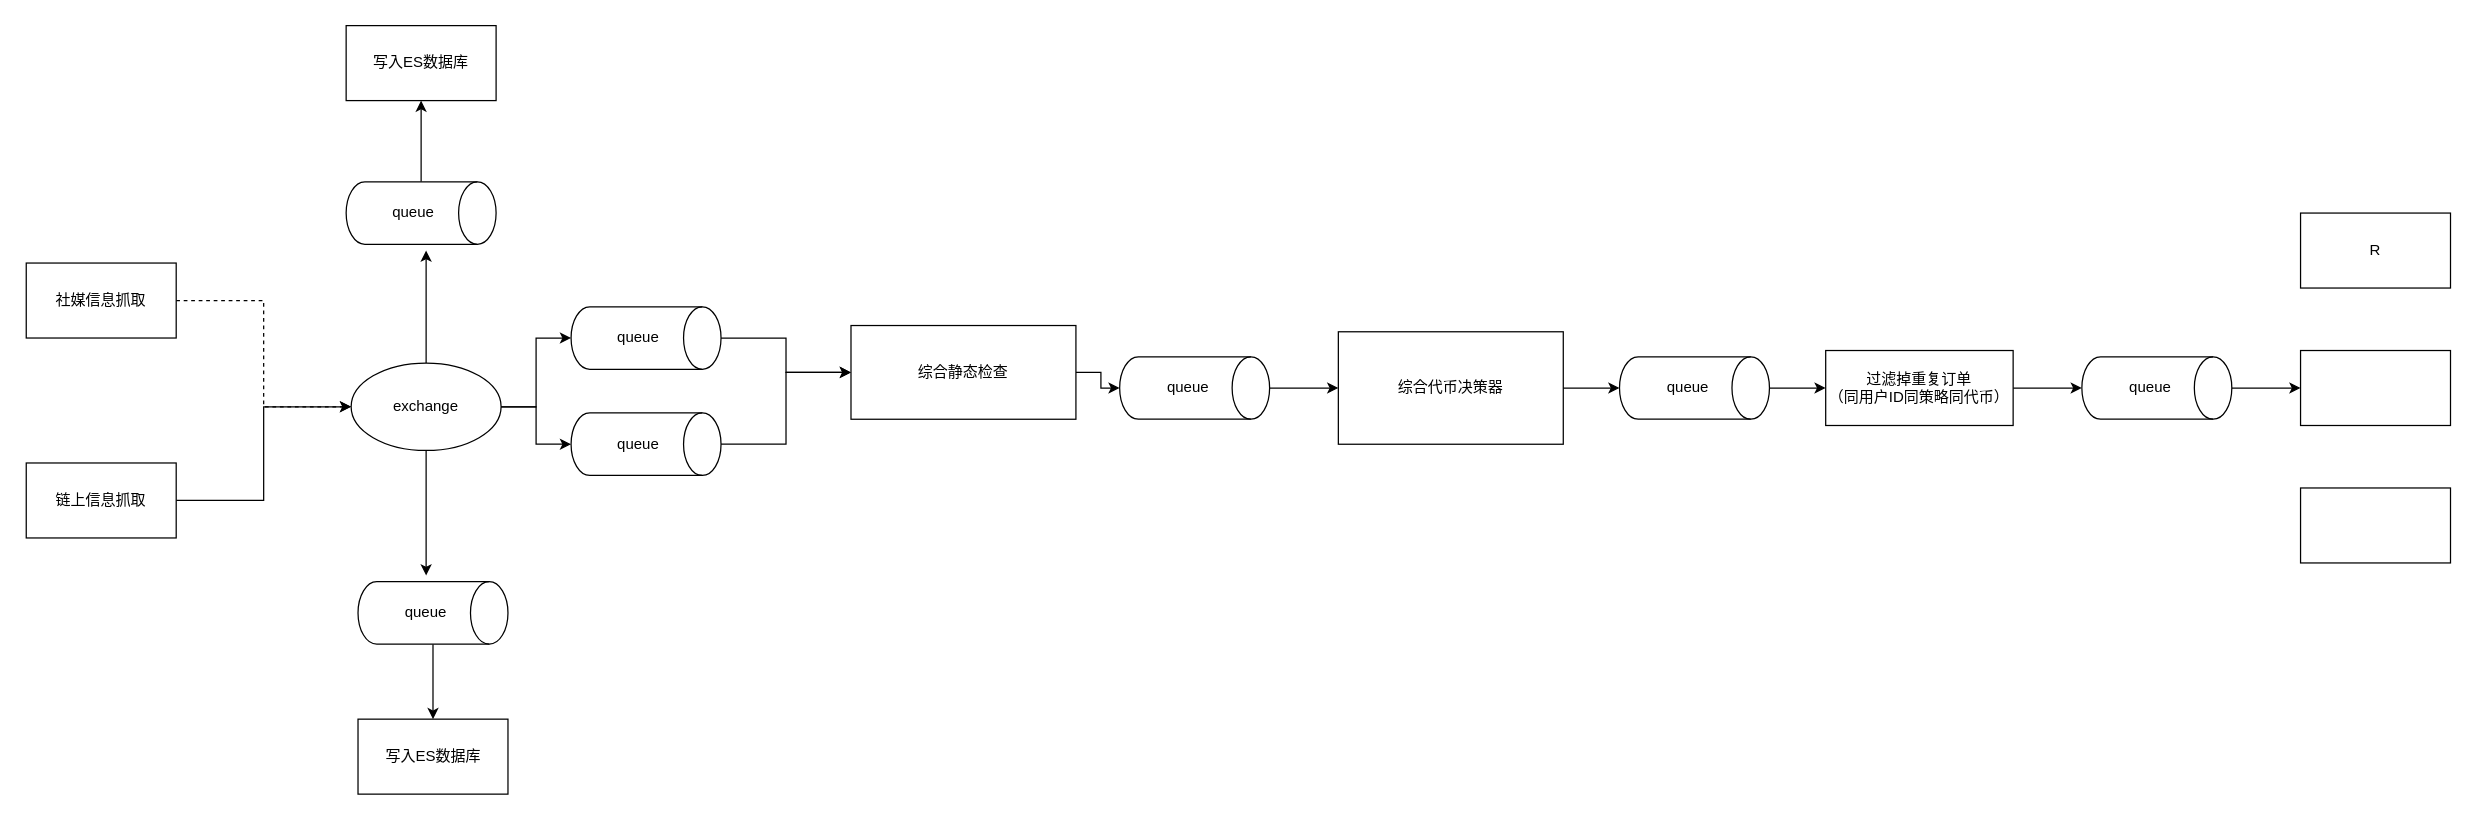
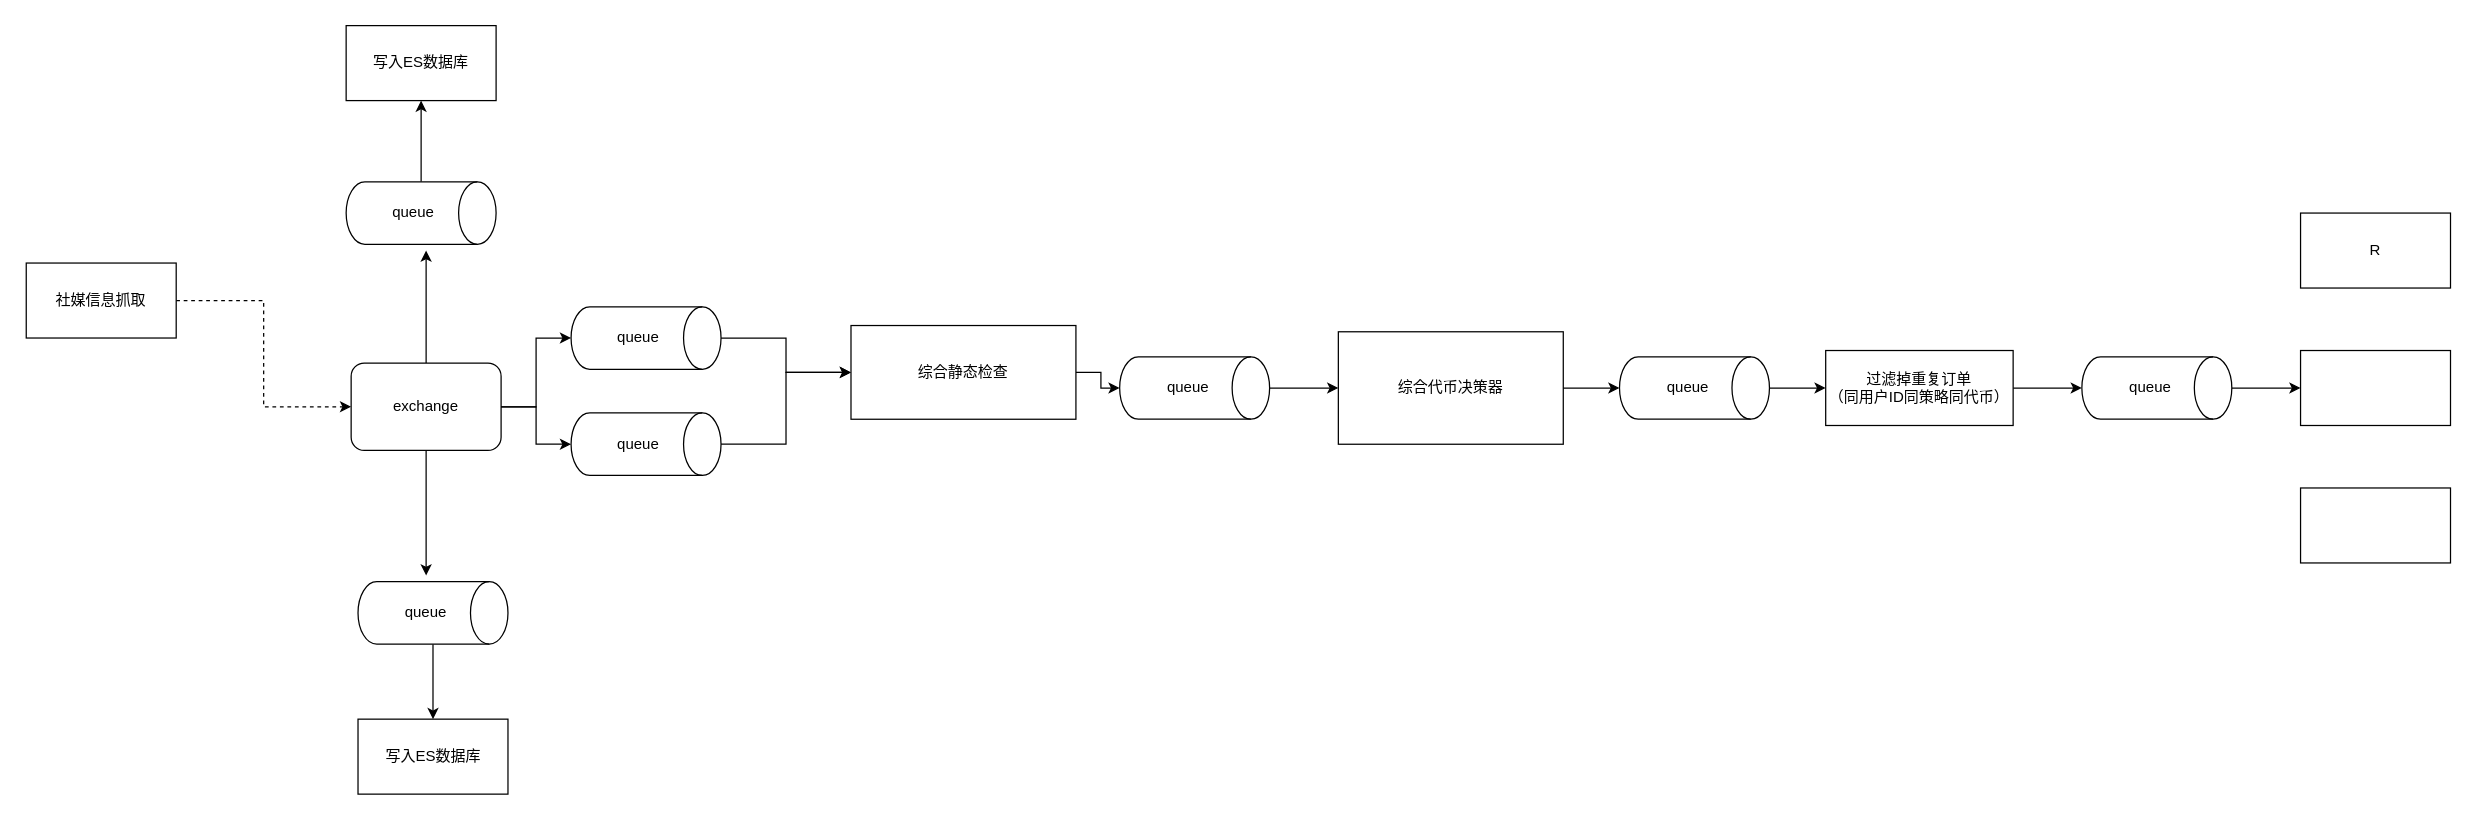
node "exchange": shape ellipse -> rounded rectangle
edge "链上信息抓取" -> "exchange": removed
node "链上信息抓取": removed
